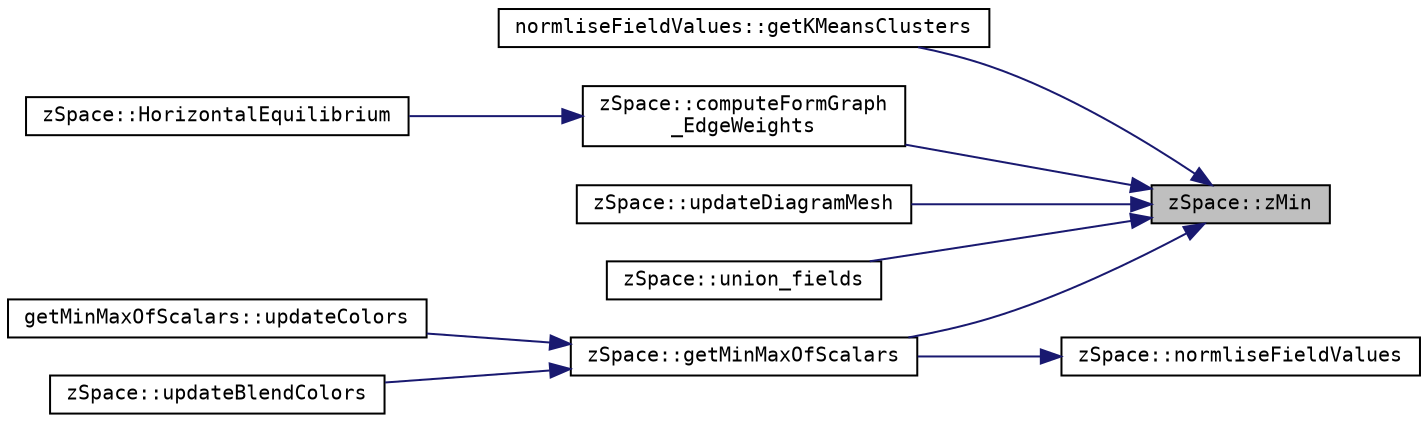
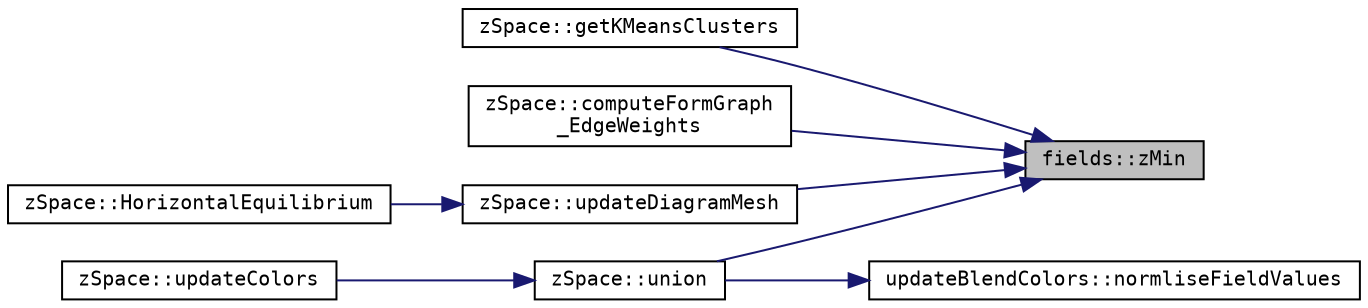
node "normliseFieldValues::getKMeansClusters": label "normliseFieldValues::getKMeansClusters" -> "zSpace::getKMeansClusters"
edge "zSpace::HorizontalEquilibrium" -> "zSpace::computeFormGraph _EdgeWeights": now "zSpace::HorizontalEquilibrium" -> "zSpace::updateDiagramMesh"
node "zSpace::zMin": label "zSpace::zMin" -> "fields::zMin"
node "zSpace::union_fields": removed
node "getMinMaxOfScalars::updateColors": label "getMinMaxOfScalars::updateColors" -> "zSpace::updateColors"
node "zSpace::getMinMaxOfScalars": label "zSpace::getMinMaxOfScalars" -> "zSpace::union"
node "zSpace::normliseFieldValues": label "zSpace::normliseFieldValues" -> "updateBlendColors::normliseFieldValues"
node "zSpace::updateBlendColors": removed
